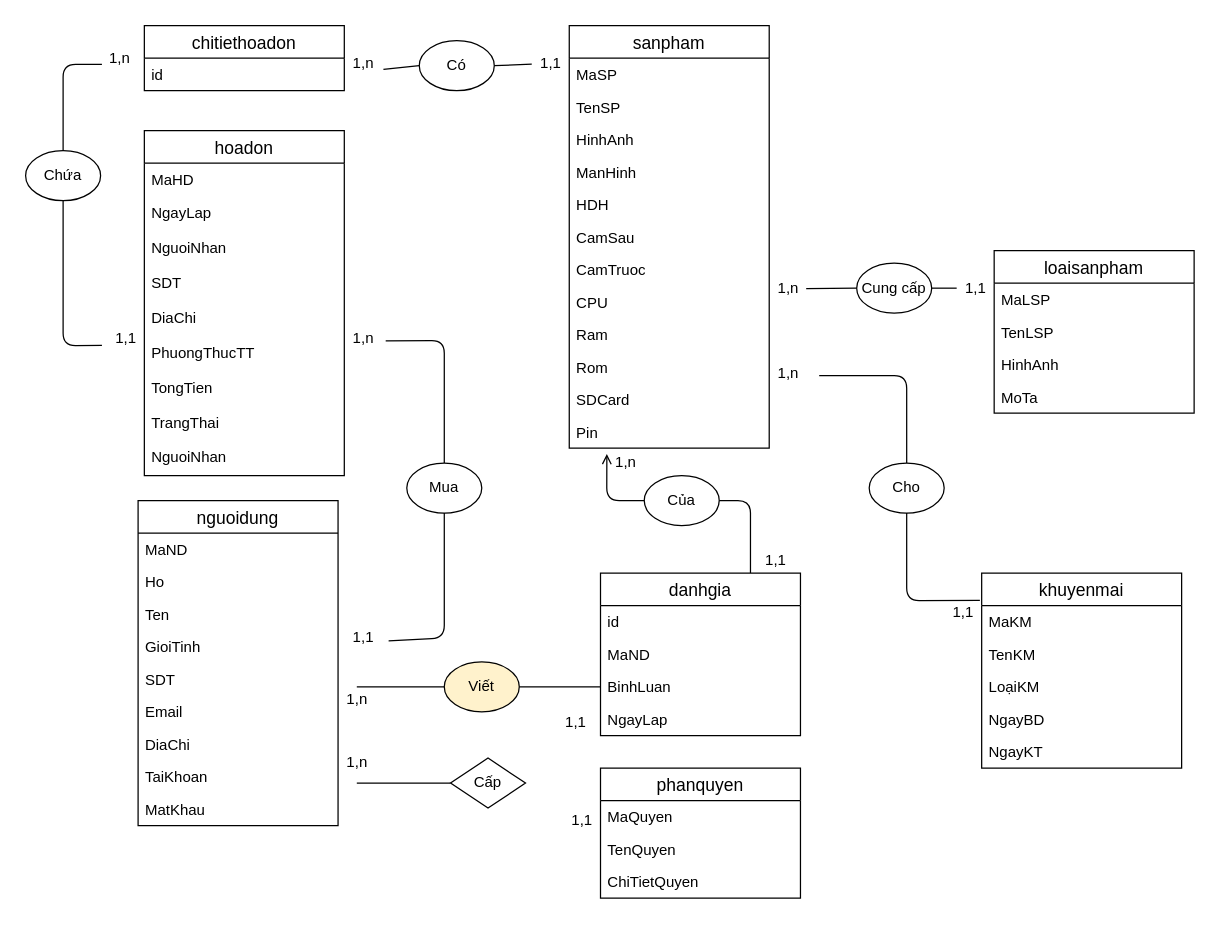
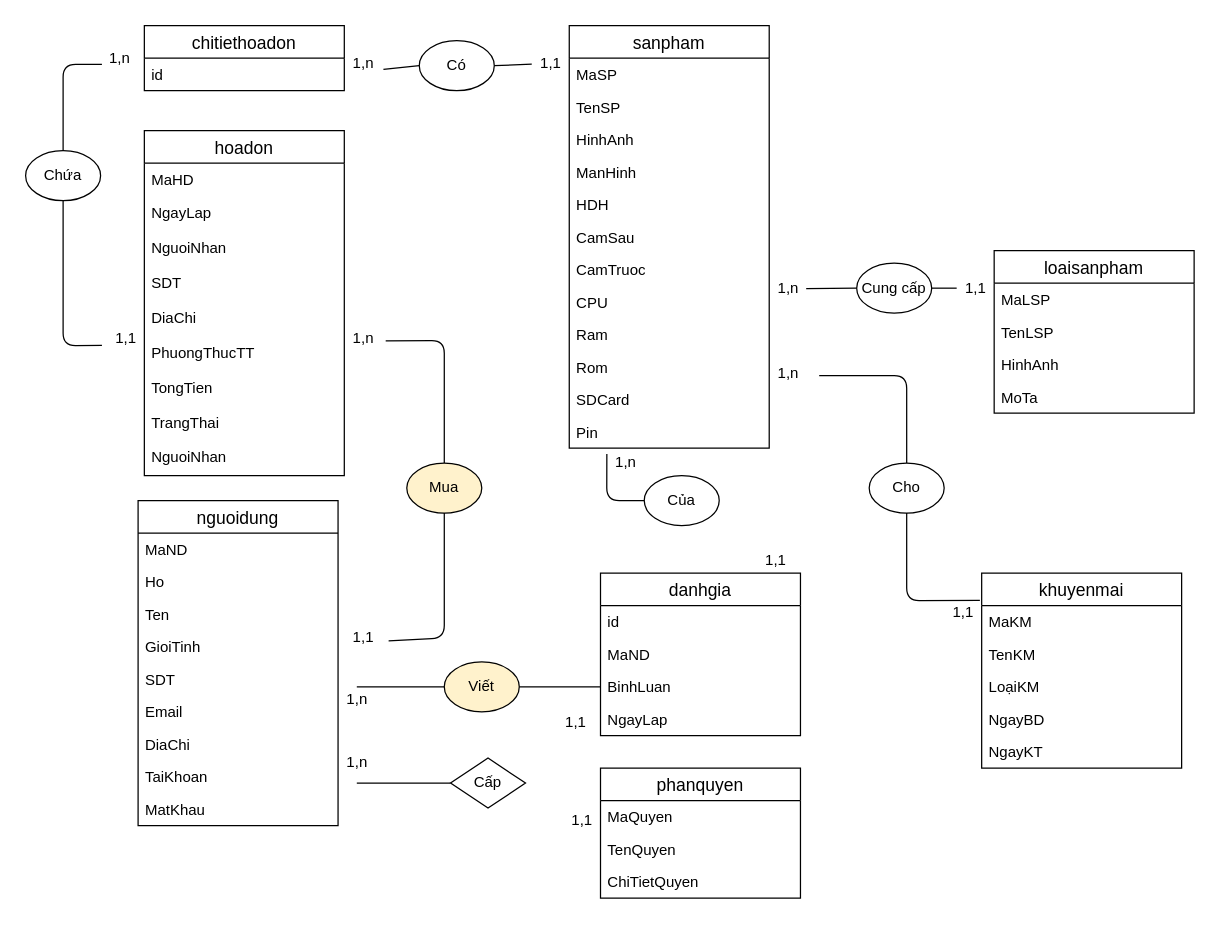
edge "Của" -> "Pin": arrowhead open -> none
node "Mua": fillcolor #ffffff -> #fff2cc
edge "Của" -- "danhgia": removed
